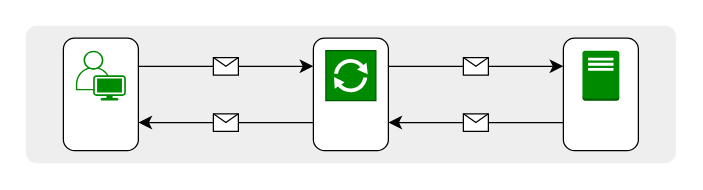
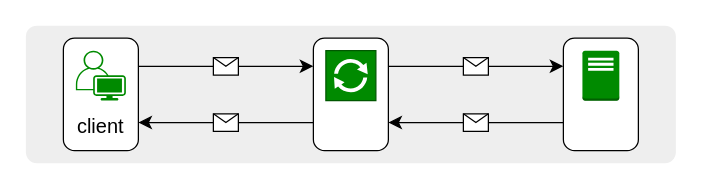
node "client": added
